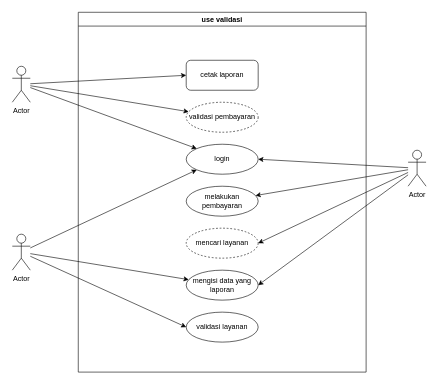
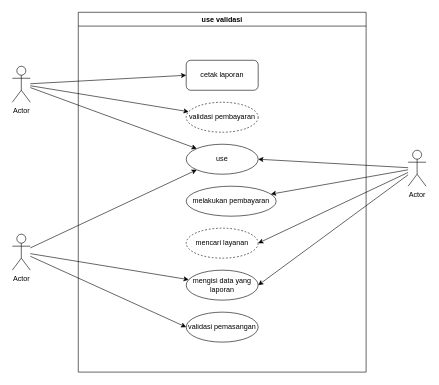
node "login": label "login" -> "use"
node "melakukan pembayaran": size 72x30 -> 90x30
node "validasi layanan": label "validasi layanan" -> "validasi pemasangan"
